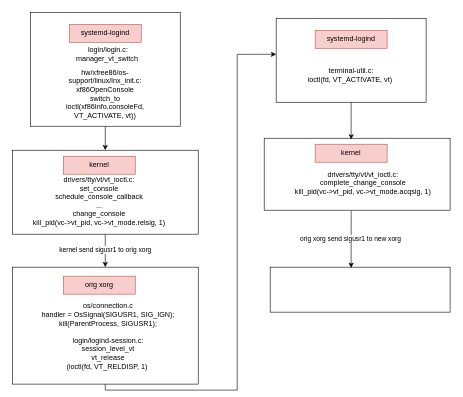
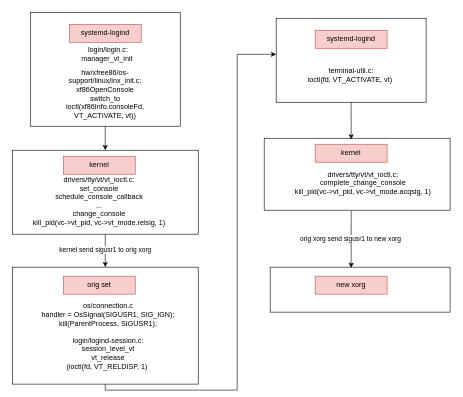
node "login/login.c: manager_vt_switch": label "login/login.c: manager_vt_switch" -> "login/login.c: manager_vt_init"
node "orig xorg": label "orig xorg" -> "orig set"
node "new xorg": added
